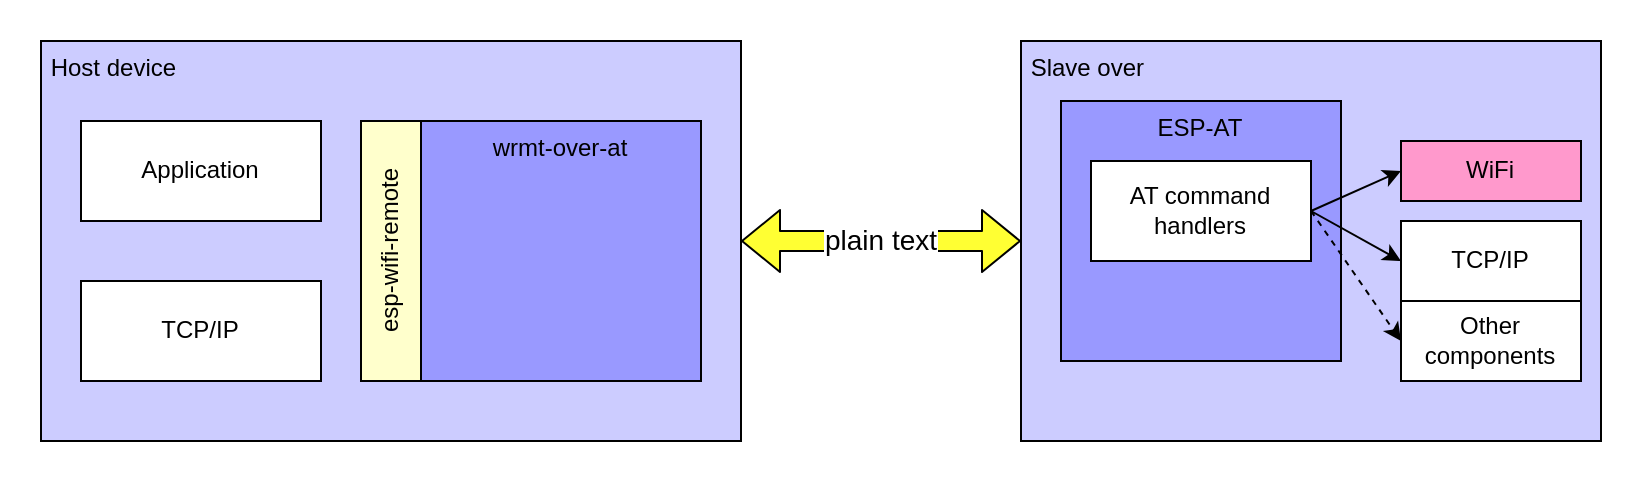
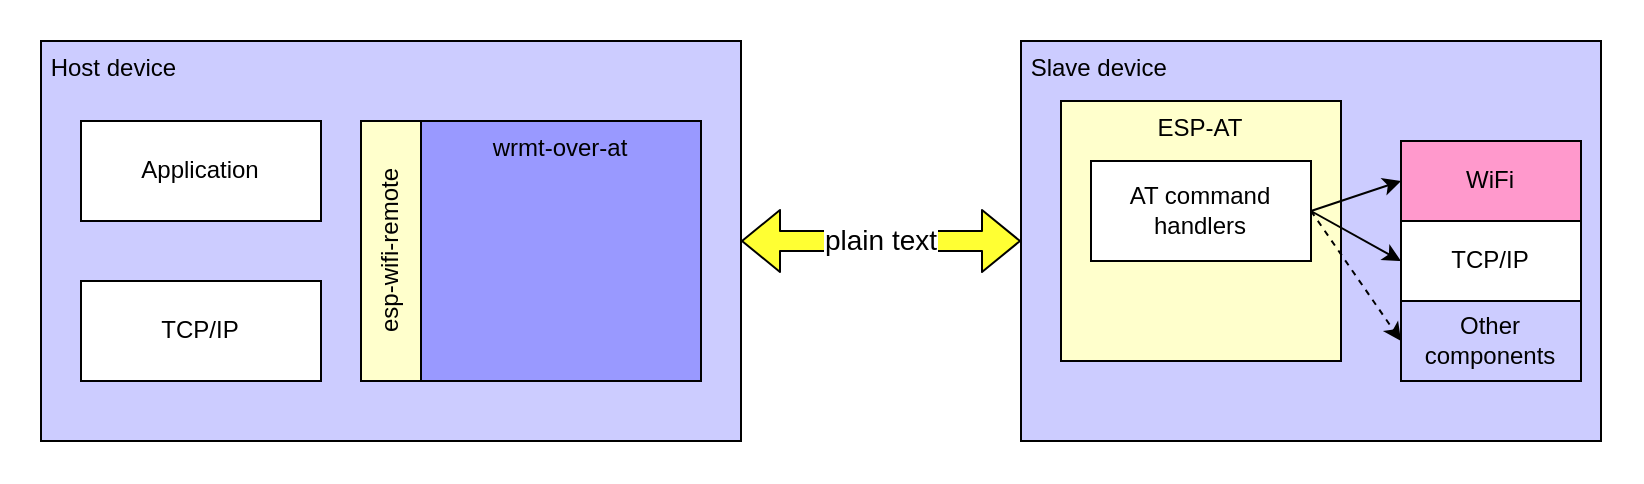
node "Slave over": label "Slave over" -> "Slave device"
node "ESP-AT": fillcolor #9999ff -> #ffffcc
node "WiFi": size 180x60 -> 180x80
node "Other components": fillcolor #ffffff -> #ccccff
